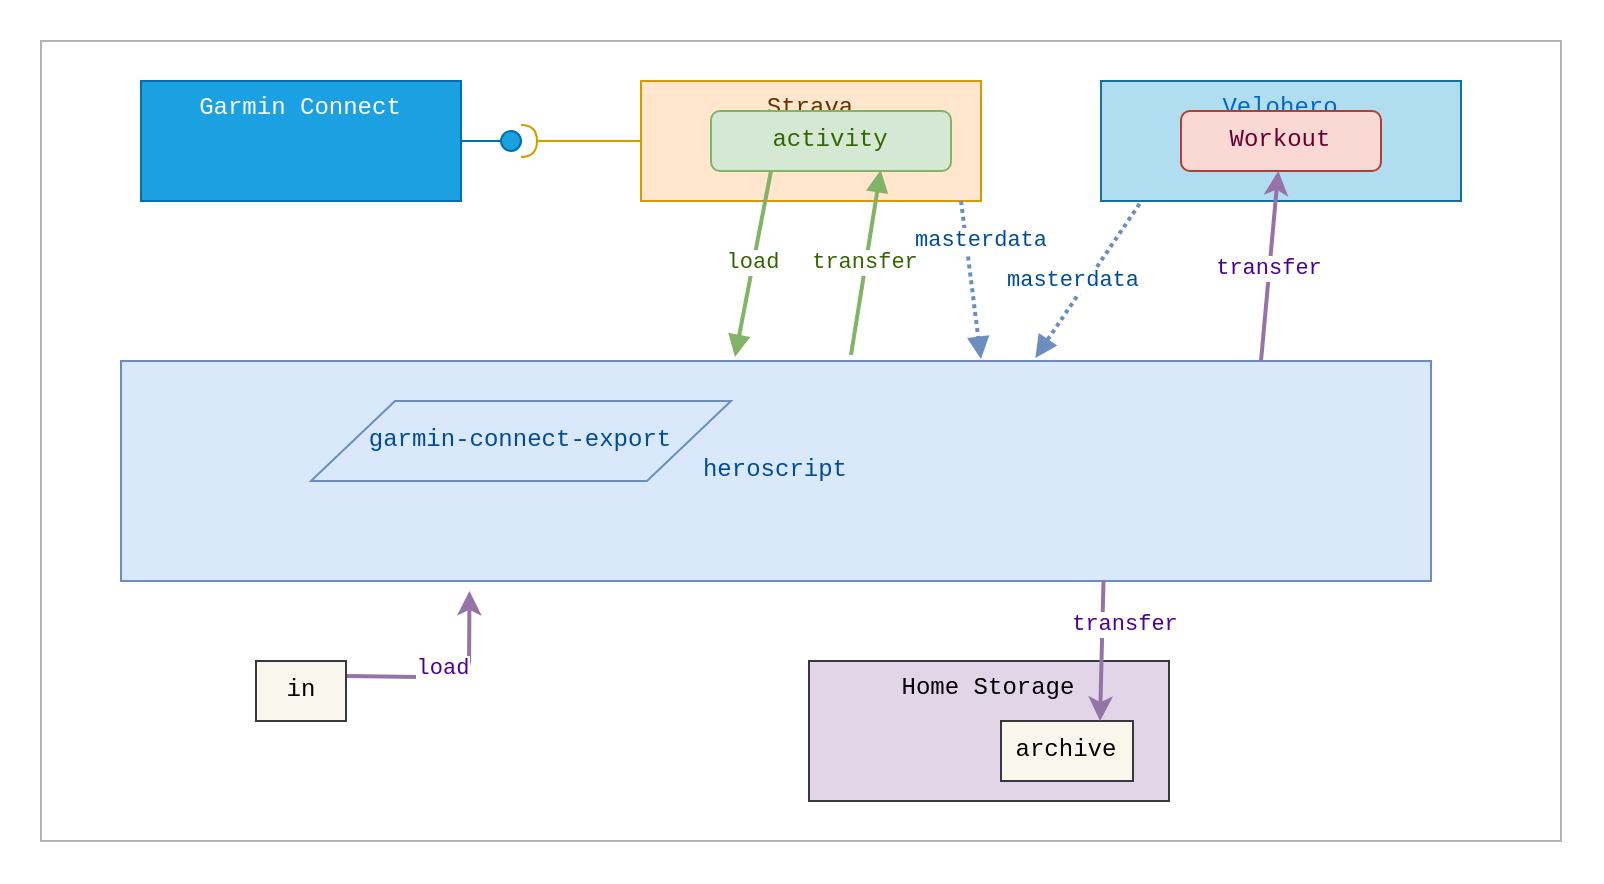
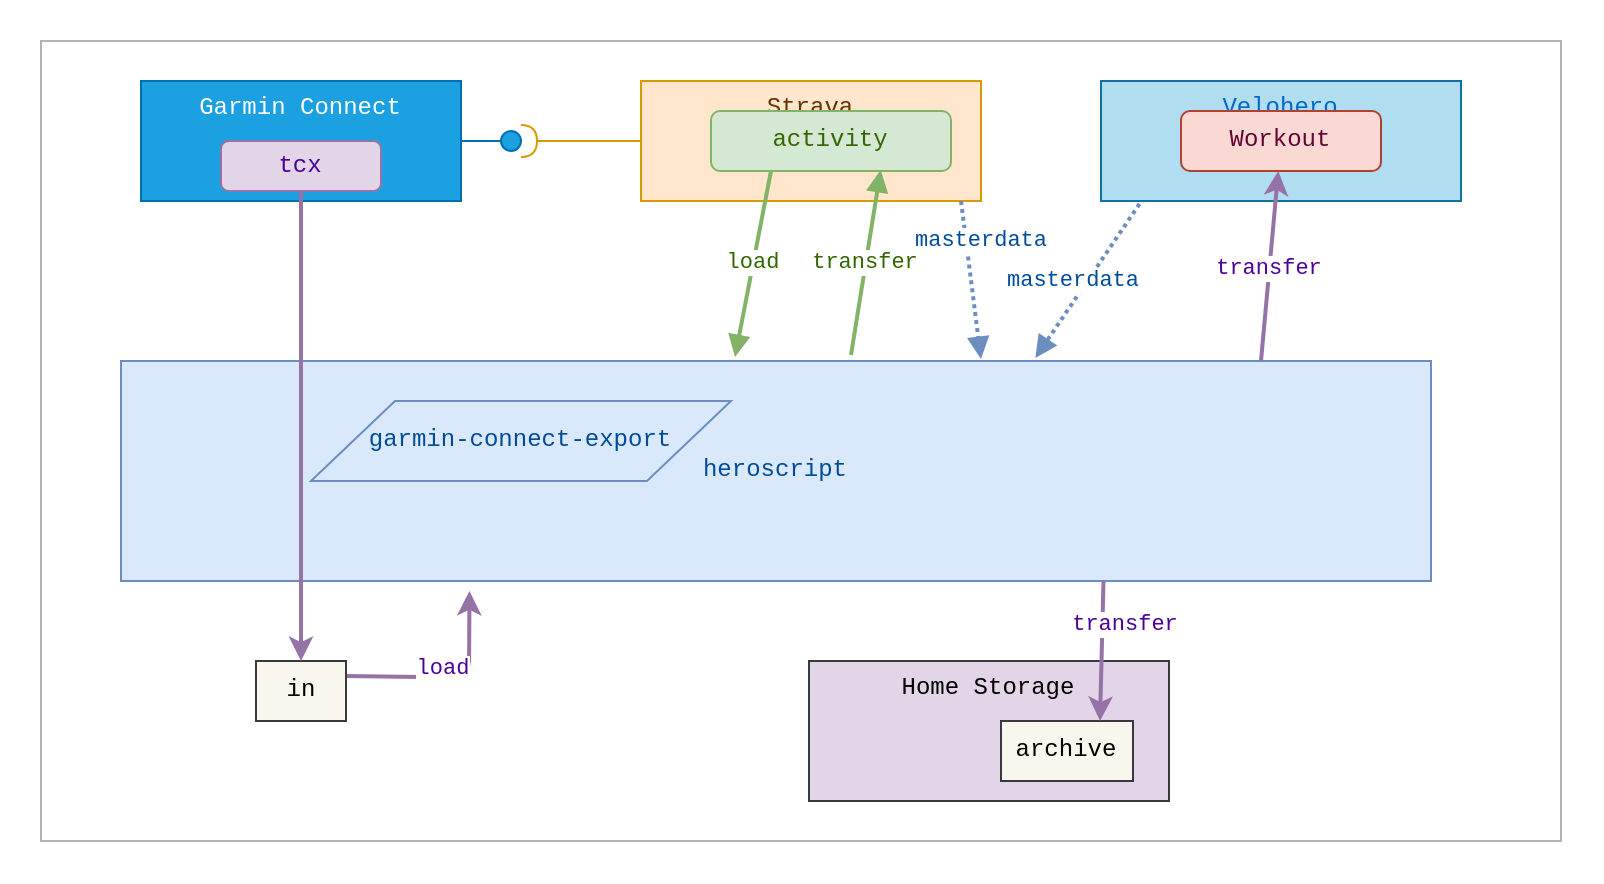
node "tcx": added
edge "tcx" -> "in": added
